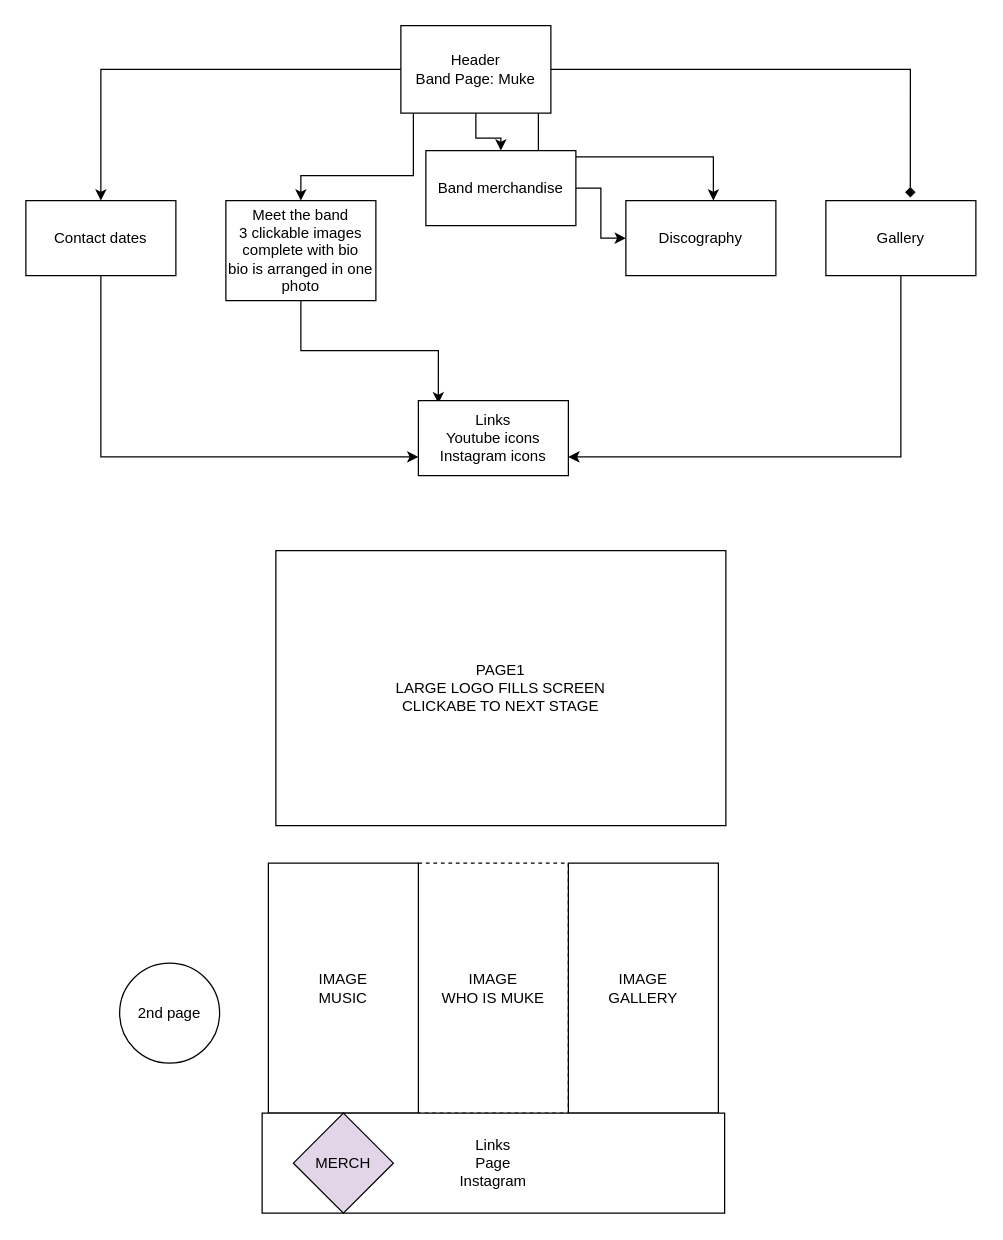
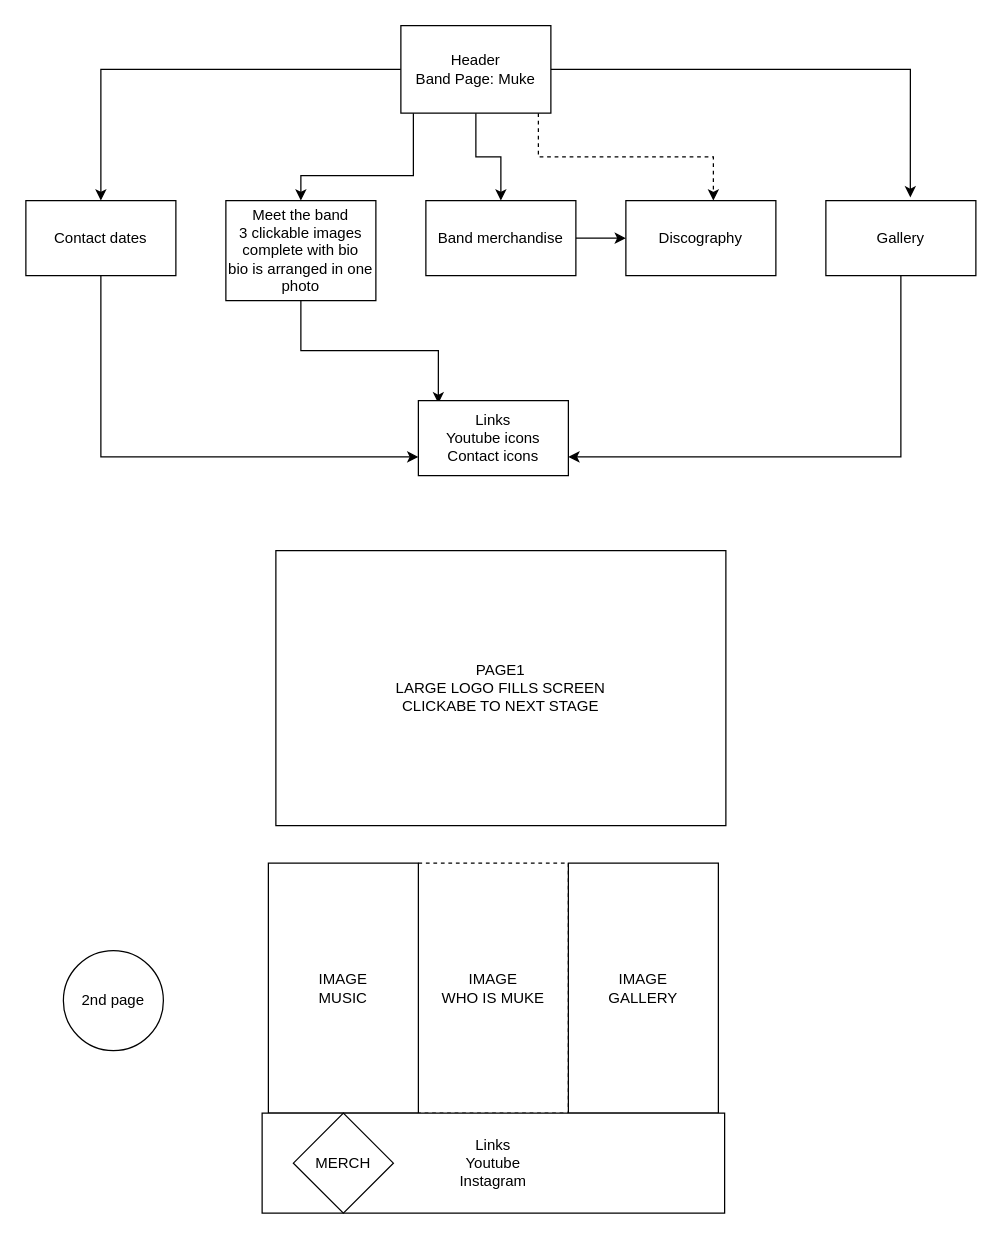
edge "Header Band Page: Muke" -> "Discography": style solid -> dashed
edge "Header Band Page: Muke" -> "Gallery": arrowhead diamond -> classic
node "Band merchandise": moved (501, 188) -> (501, 238)
node "Links Youtube icons Instagram icons": label "Links Youtube icons Instagram icons" -> "Links Youtube icons Contact icons"
node "2nd page": moved (169, 1013) -> (113, 1001)
node "MERCH": fillcolor #e1d5e7 -> #ffffff
node "Links Page Instagram": label "Links Page Instagram" -> "Links Youtube Instagram"
